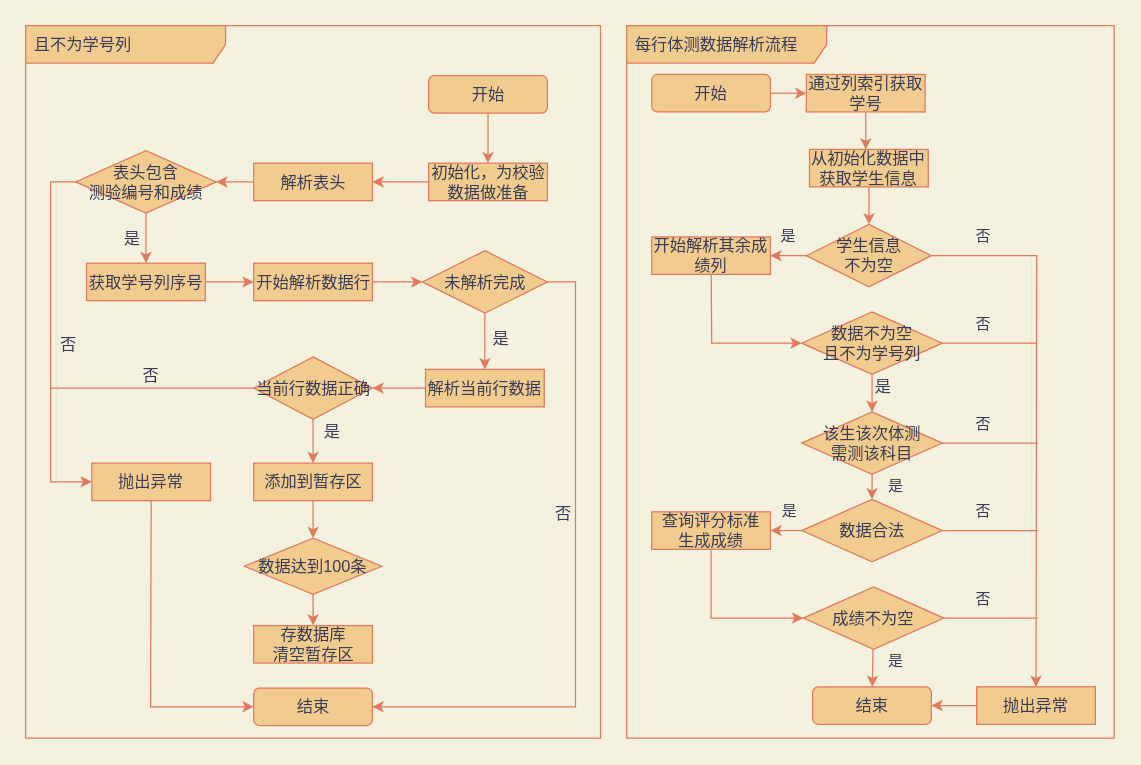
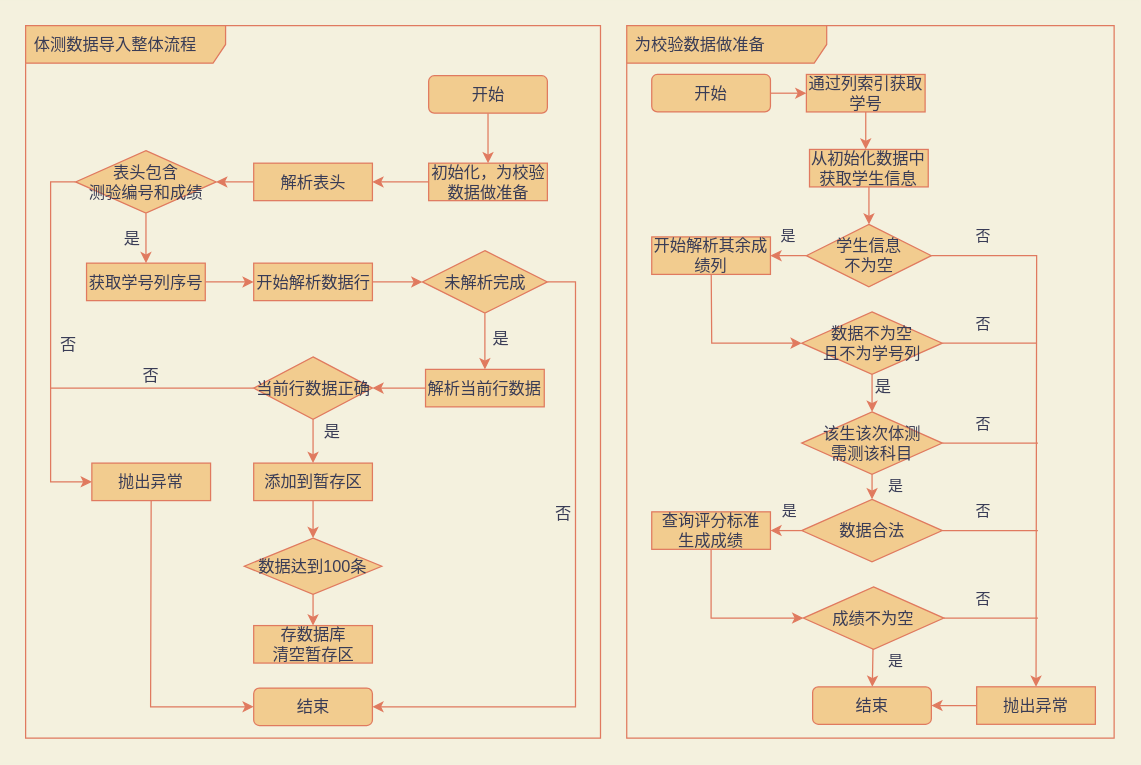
node "且不为学号列": label "且不为学号列" -> "体测数据导入整体流程"
node "每行体测数据解析流程": label "每行体测数据解析流程" -> "为校验数据做准备"
